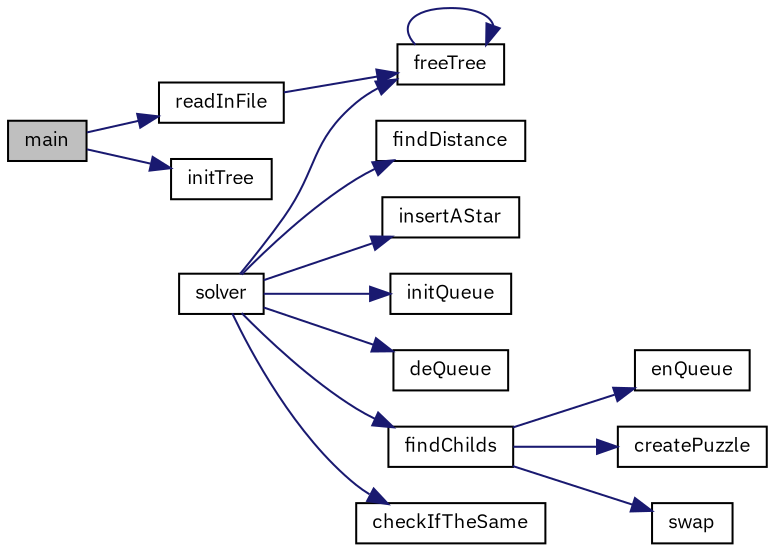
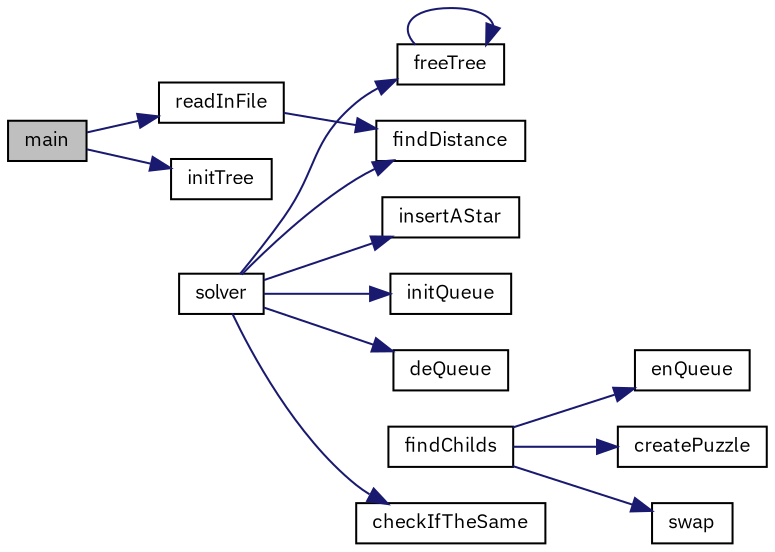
edge "readInFile" -> "freeTree": now "readInFile" -> "findDistance"
edge "solver" -> "findChilds": removed
